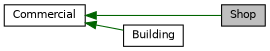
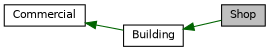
edge "Shop" -> "Commercial": now "Shop" -> "Building"
